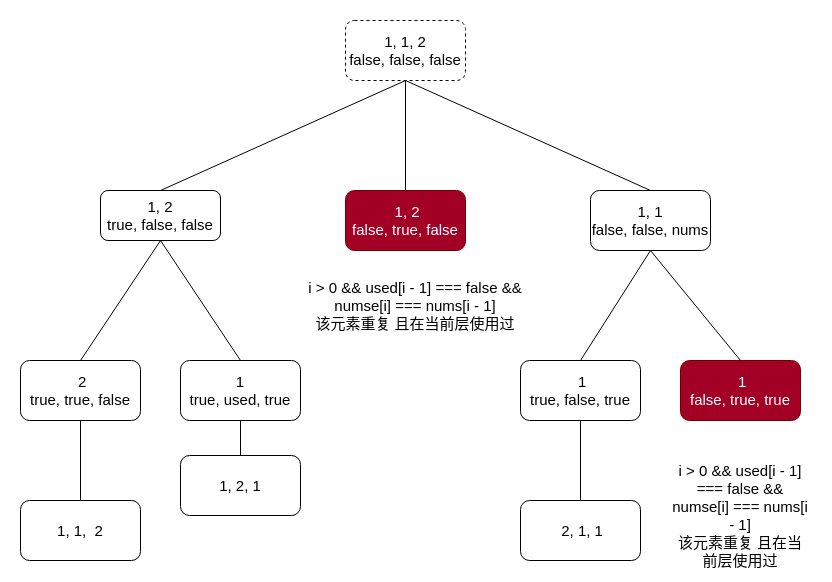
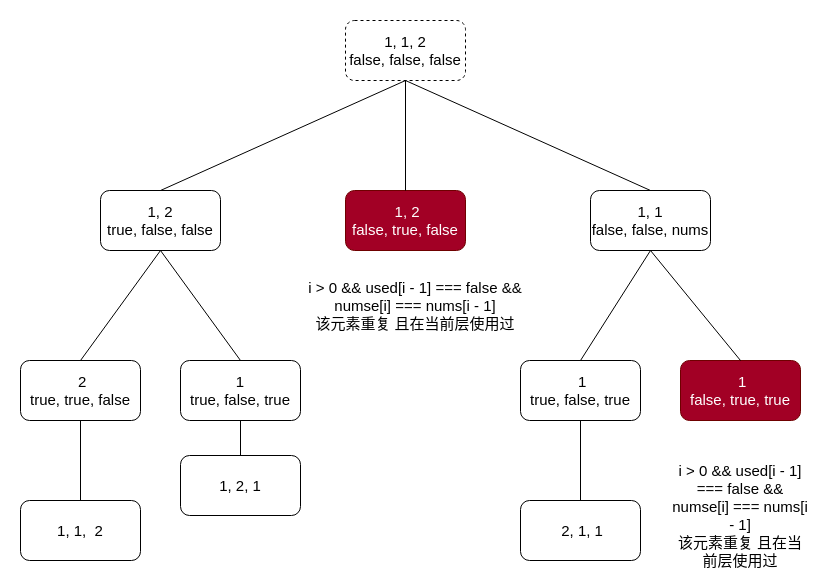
node "1, 2 true, false, false": size 120x50 -> 120x60
node "1 true, used, true": label "1 true, used, true" -> "1 true, false, true"
